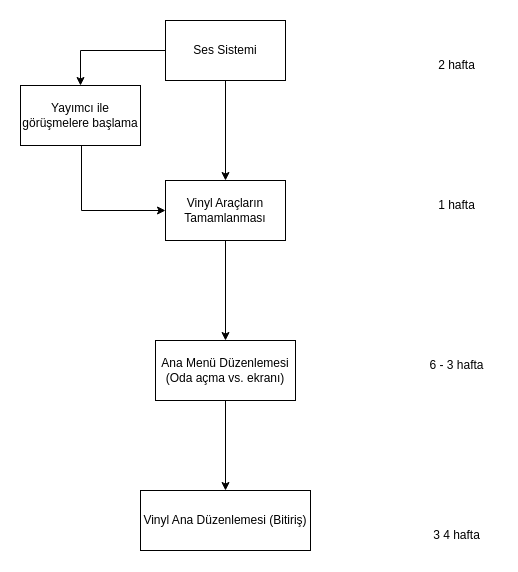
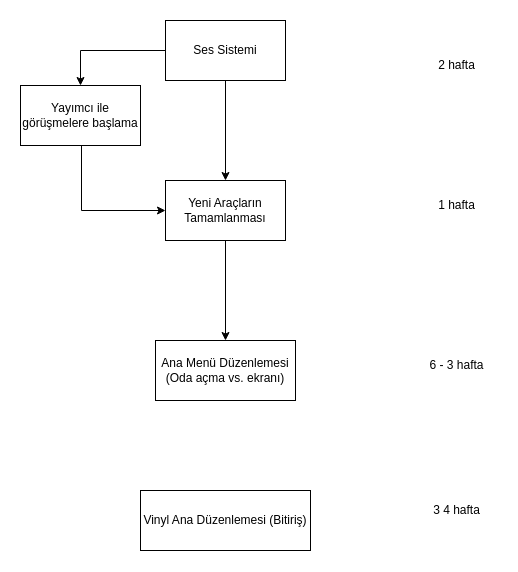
node "Vinyl Araçların Tamamlanması": label "Vinyl Araçların Tamamlanması" -> "Yeni Araçların Tamamlanması"
edge "Ana Menü Düzenlemesi (Oda açma vs. ekranı)" -> "Vinyl Ana Düzenlemesi (Bitiriş)": removed
node "3 4 hafta": moved (457, 536) -> (457, 511)
